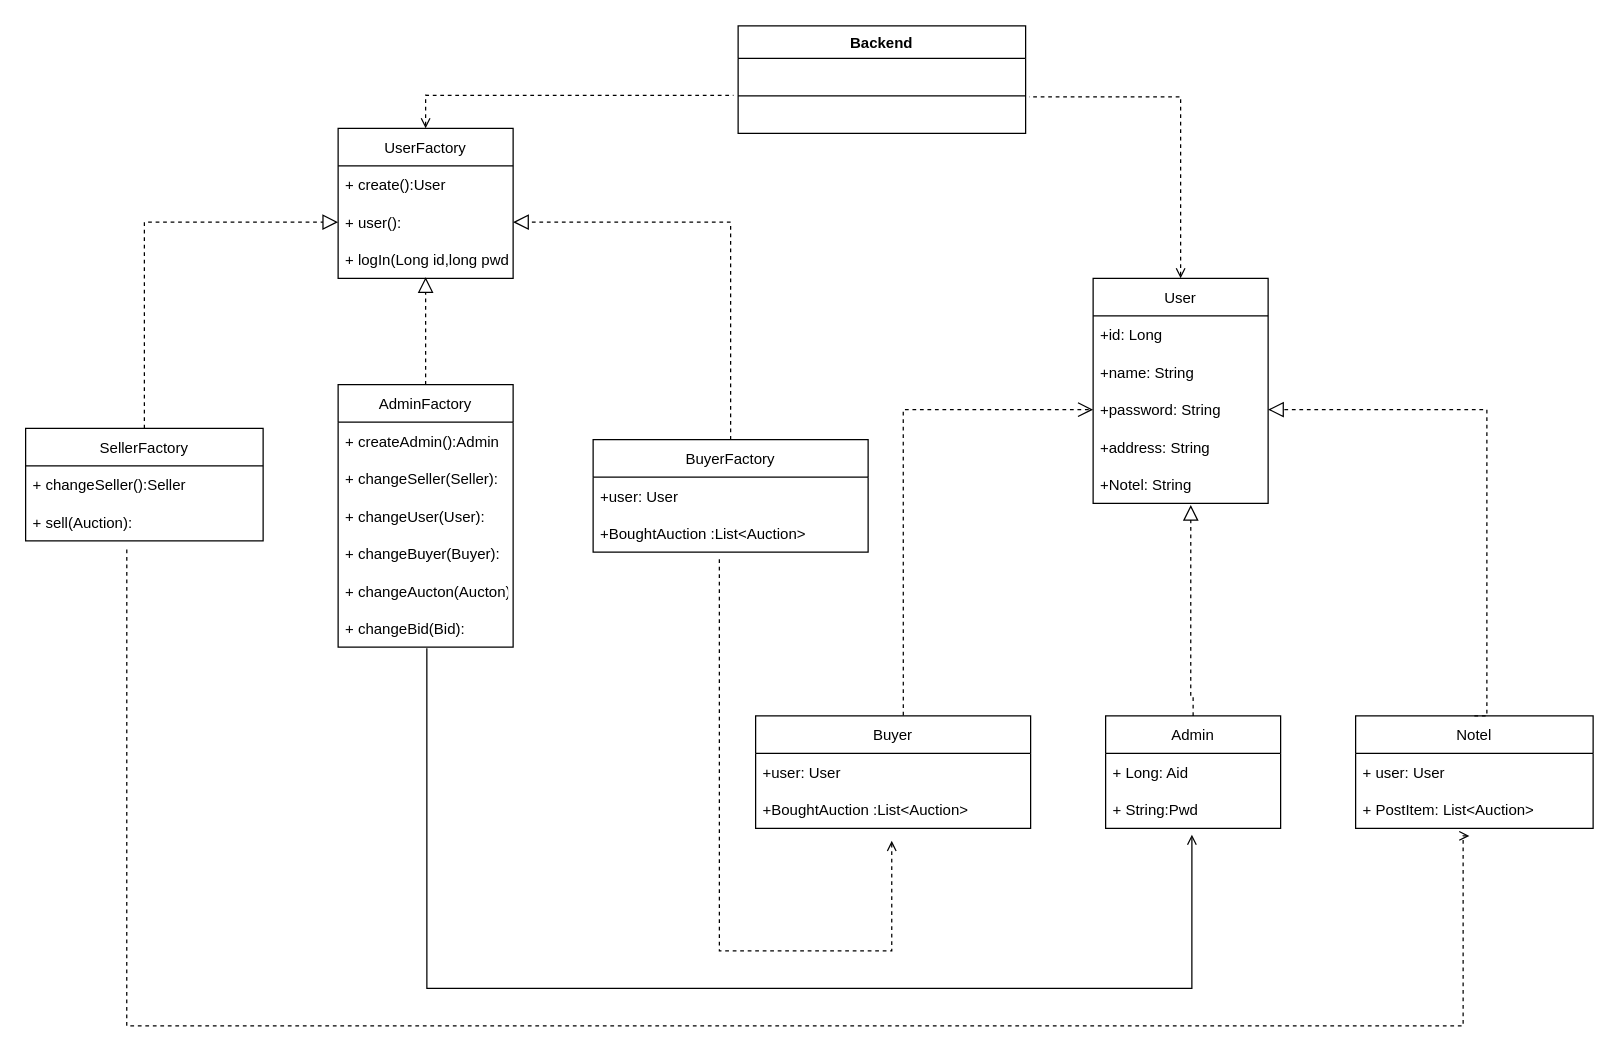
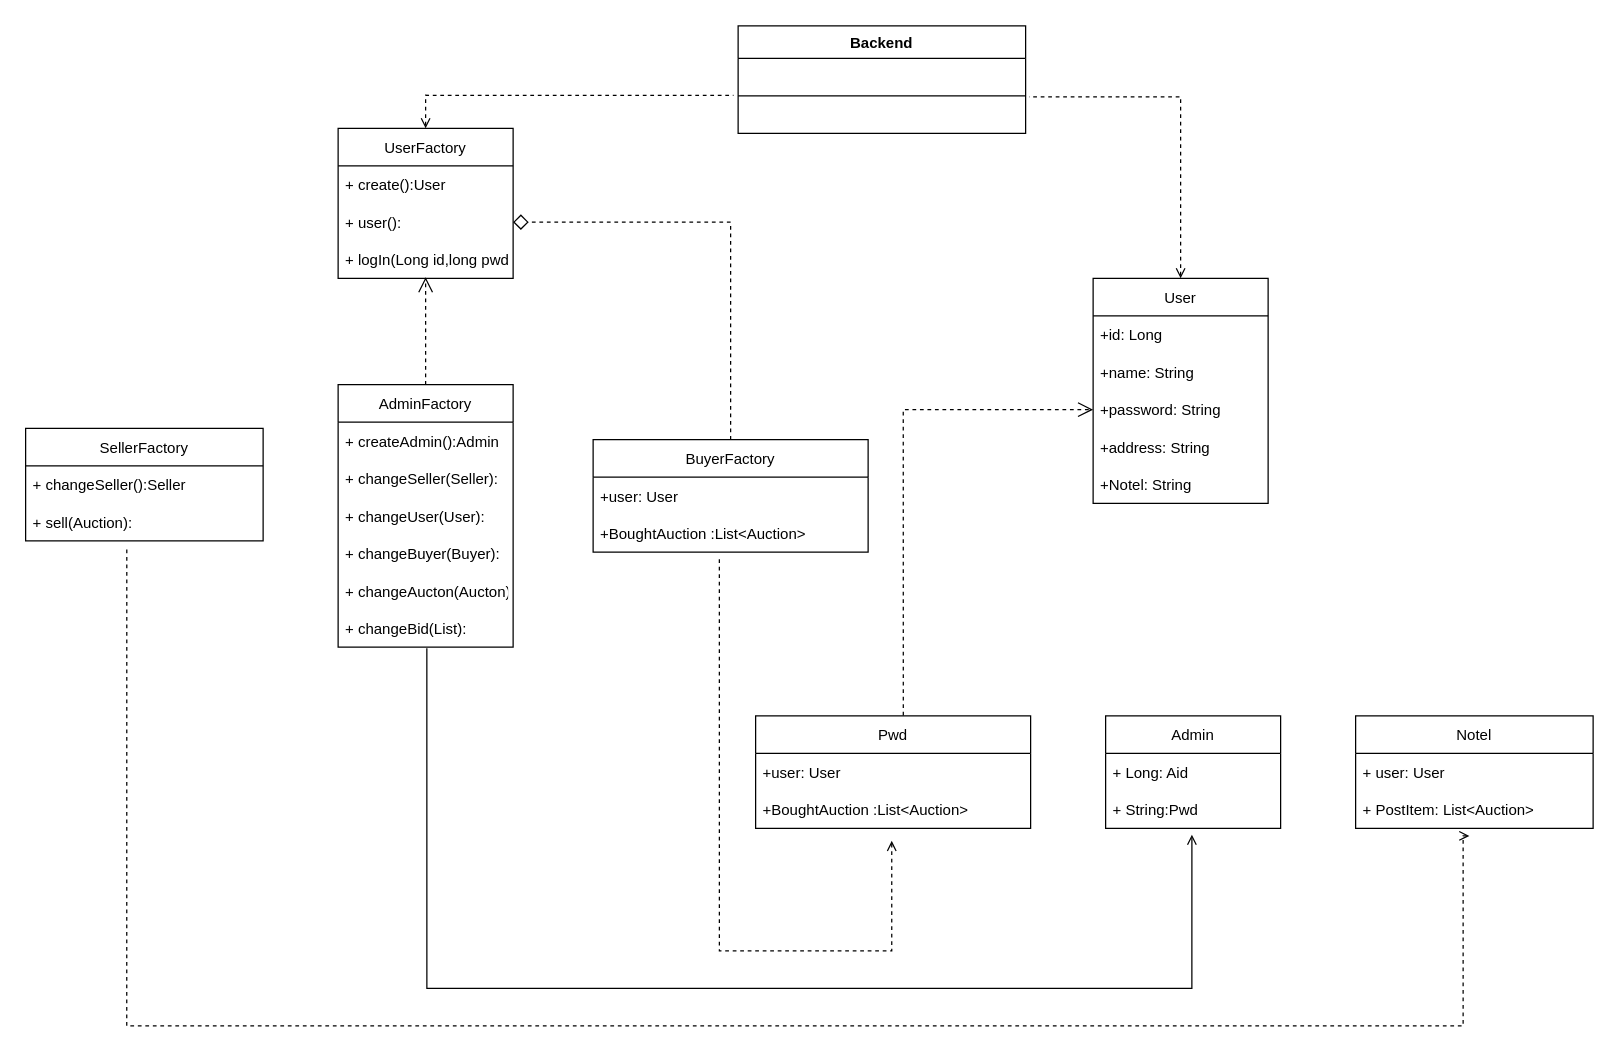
edge "BuyerFactory" -> "+ user():": arrowhead block -> diamond
edge "SellerFactory" -> "+ user():": removed
edge "AdminFactory" -> "+ logIn(Long id,long pwd):": arrowhead block -> open
edge "Notel" -> "+password: String": removed
edge "Admin" -> "+Notel: String": removed
node "+ changeBid(Bid):": label "+ changeBid(Bid):" -> "+ changeBid(List):"
node "Buyer": label "Buyer" -> "Pwd"
